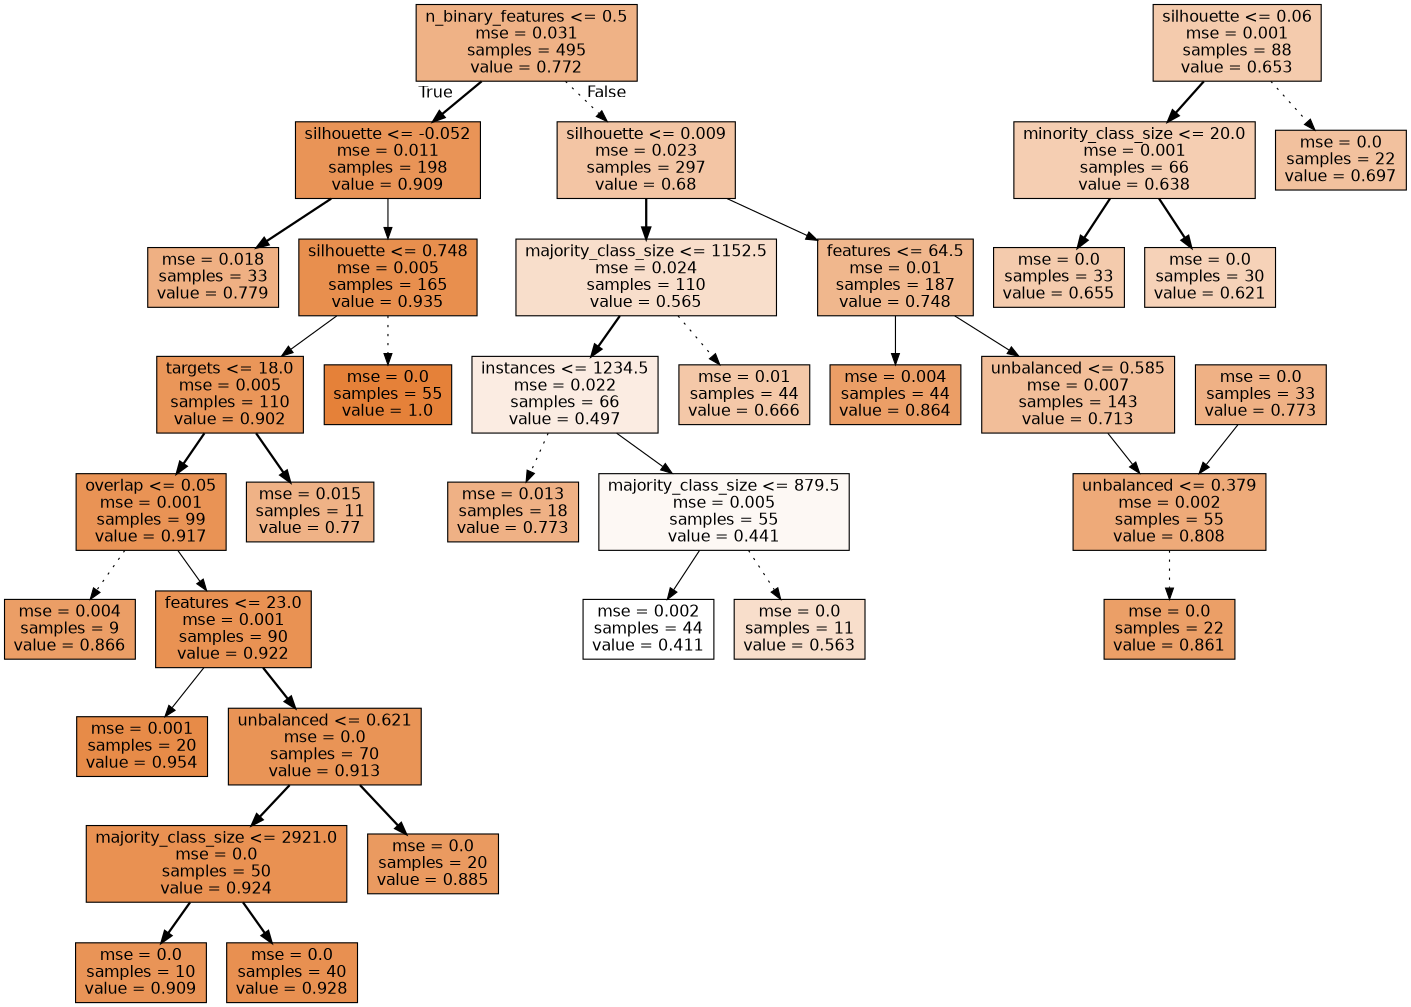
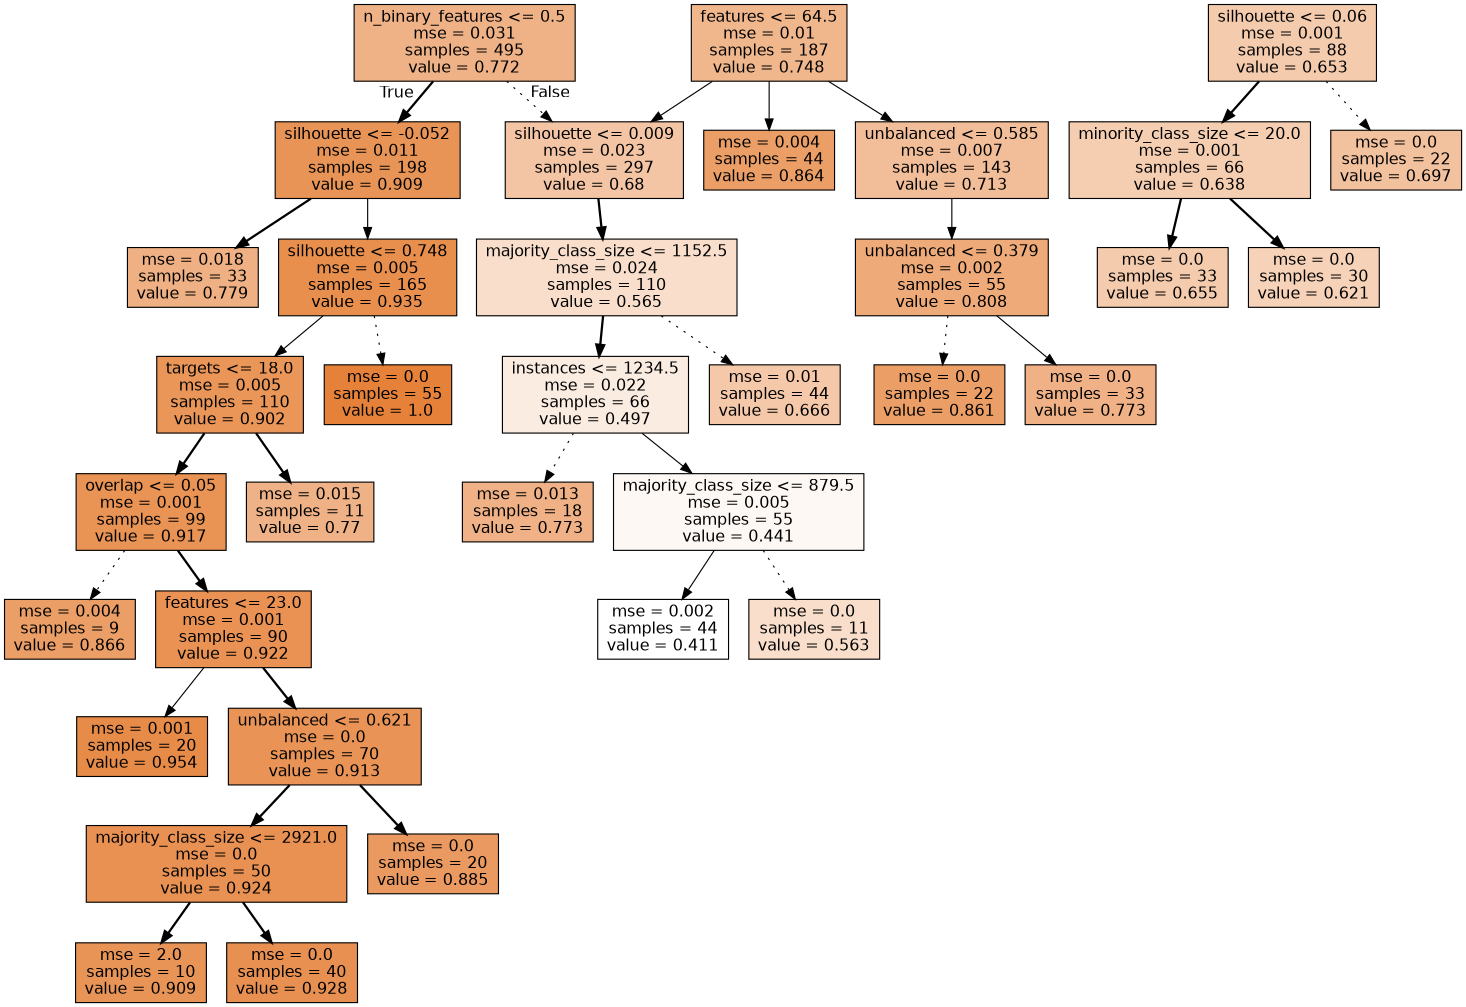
edge "silhouette <= 0.009 mse = 0.023 samples = 297 value = 0.68" -> "features <= 64.5 mse = 0.01 samples = 187 value = 0.748": reversed
edge "mse = 0.0 samples = 33 value = 0.773" -> "unbalanced <= 0.379 mse = 0.002 samples = 55 value = 0.808": reversed
edge "overlap <= 0.05 mse = 0.001 samples = 99 value = 0.917" -> "features <= 23.0 mse = 0.001 samples = 90 value = 0.922": style solid -> bold
node "mse = 0.0 samples = 10 value = 0.909": label "mse = 0.0 samples = 10 value = 0.909" -> "mse = 2.0 samples = 10 value = 0.909"
